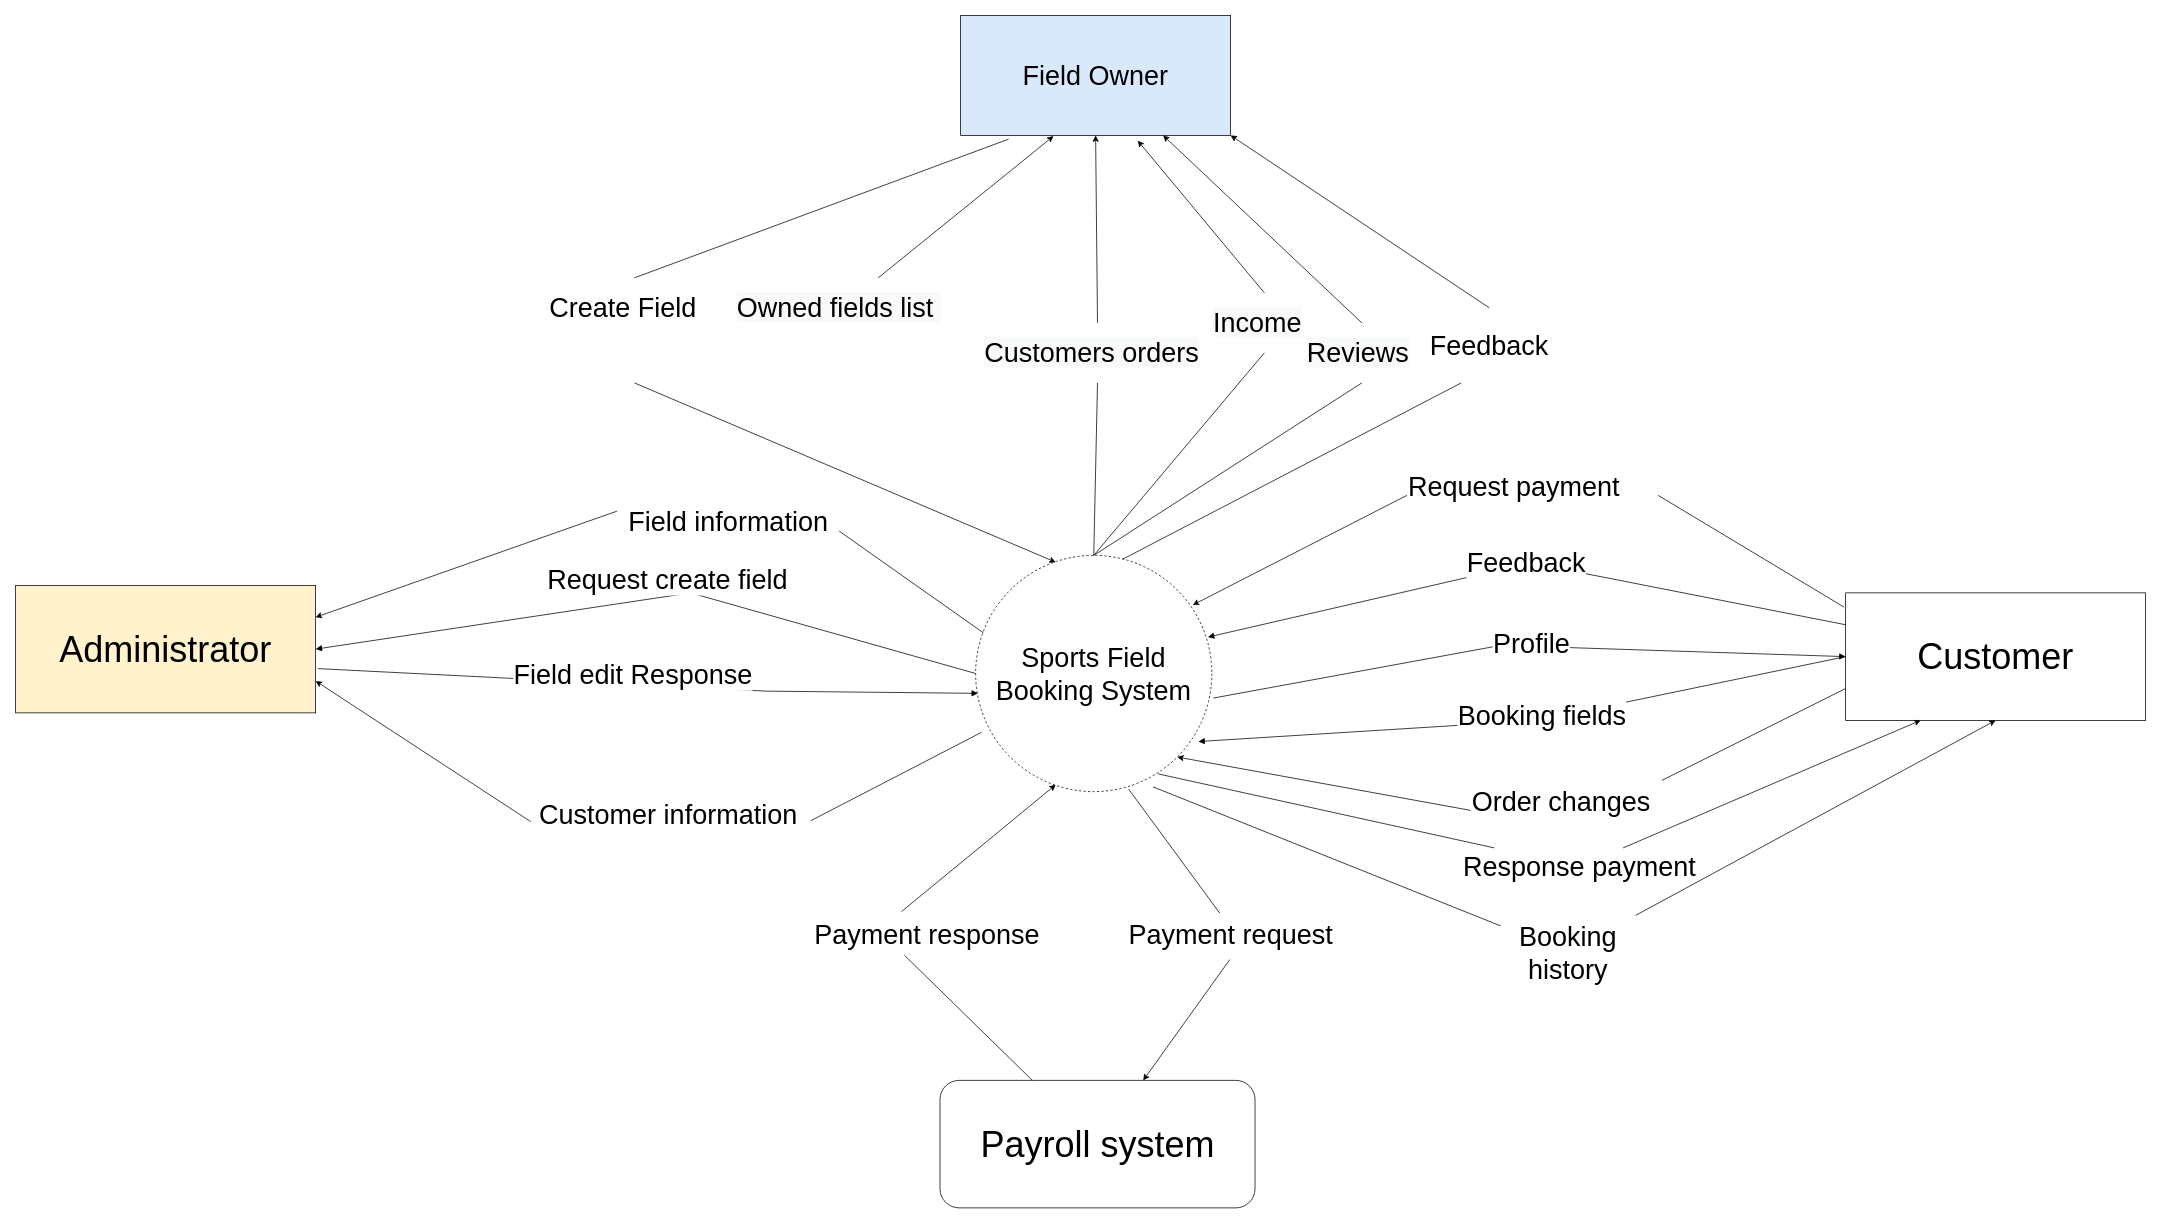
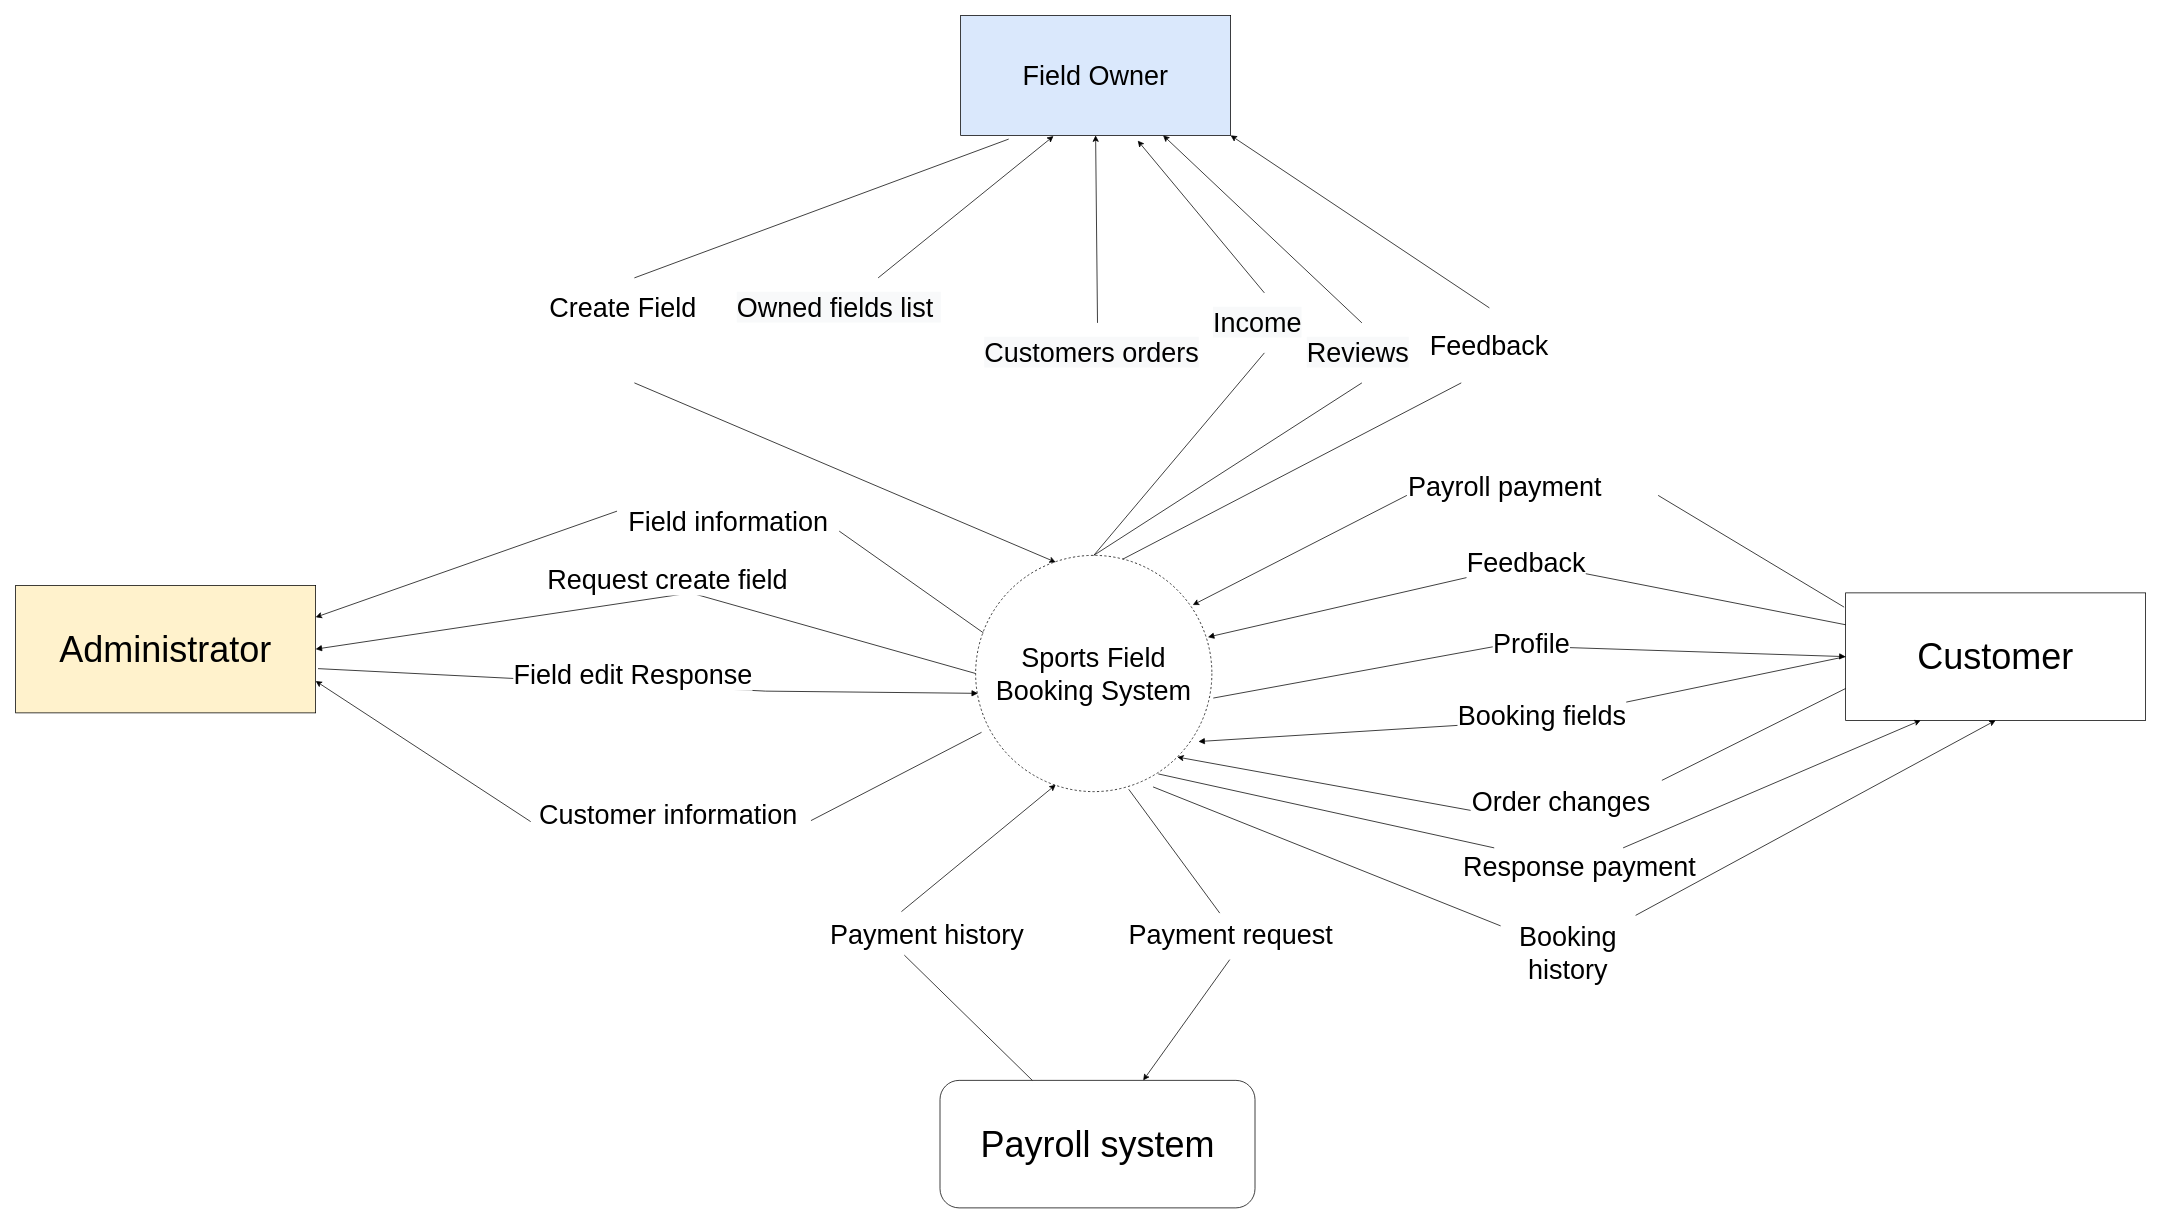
edge "Customers orders" -- "Sports Field Booking System": removed
node "Request payment": label "Request payment" -> "Payroll payment"
node "Payment response": label "Payment response" -> "Payment history"
